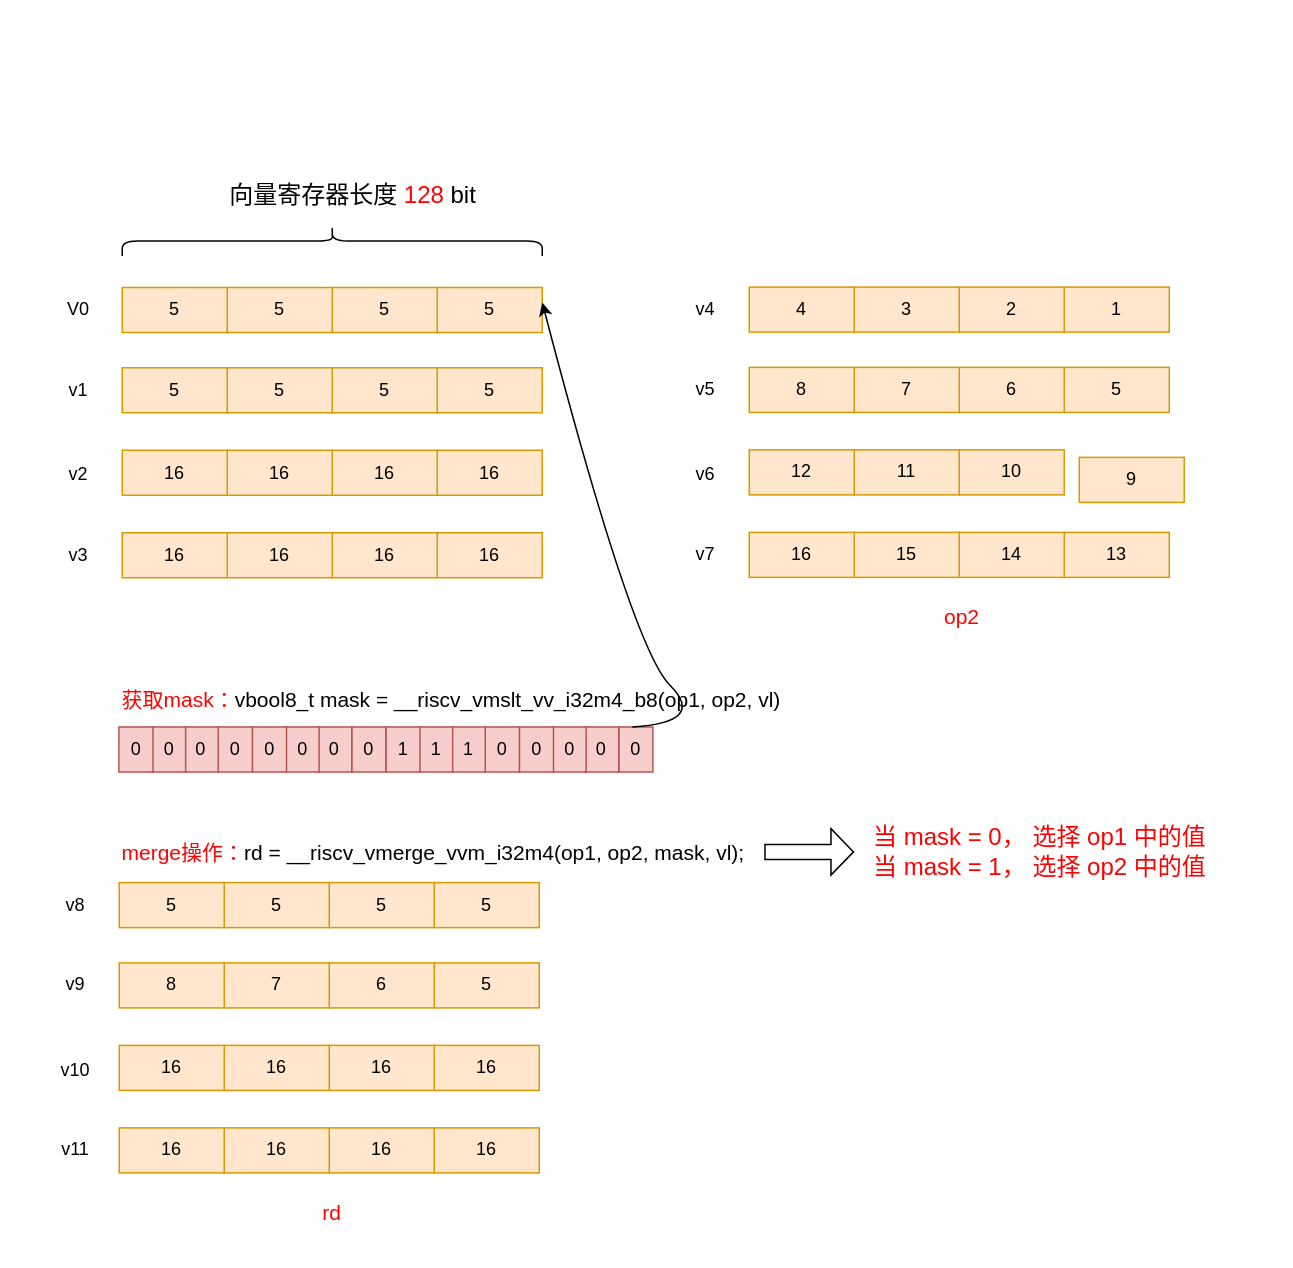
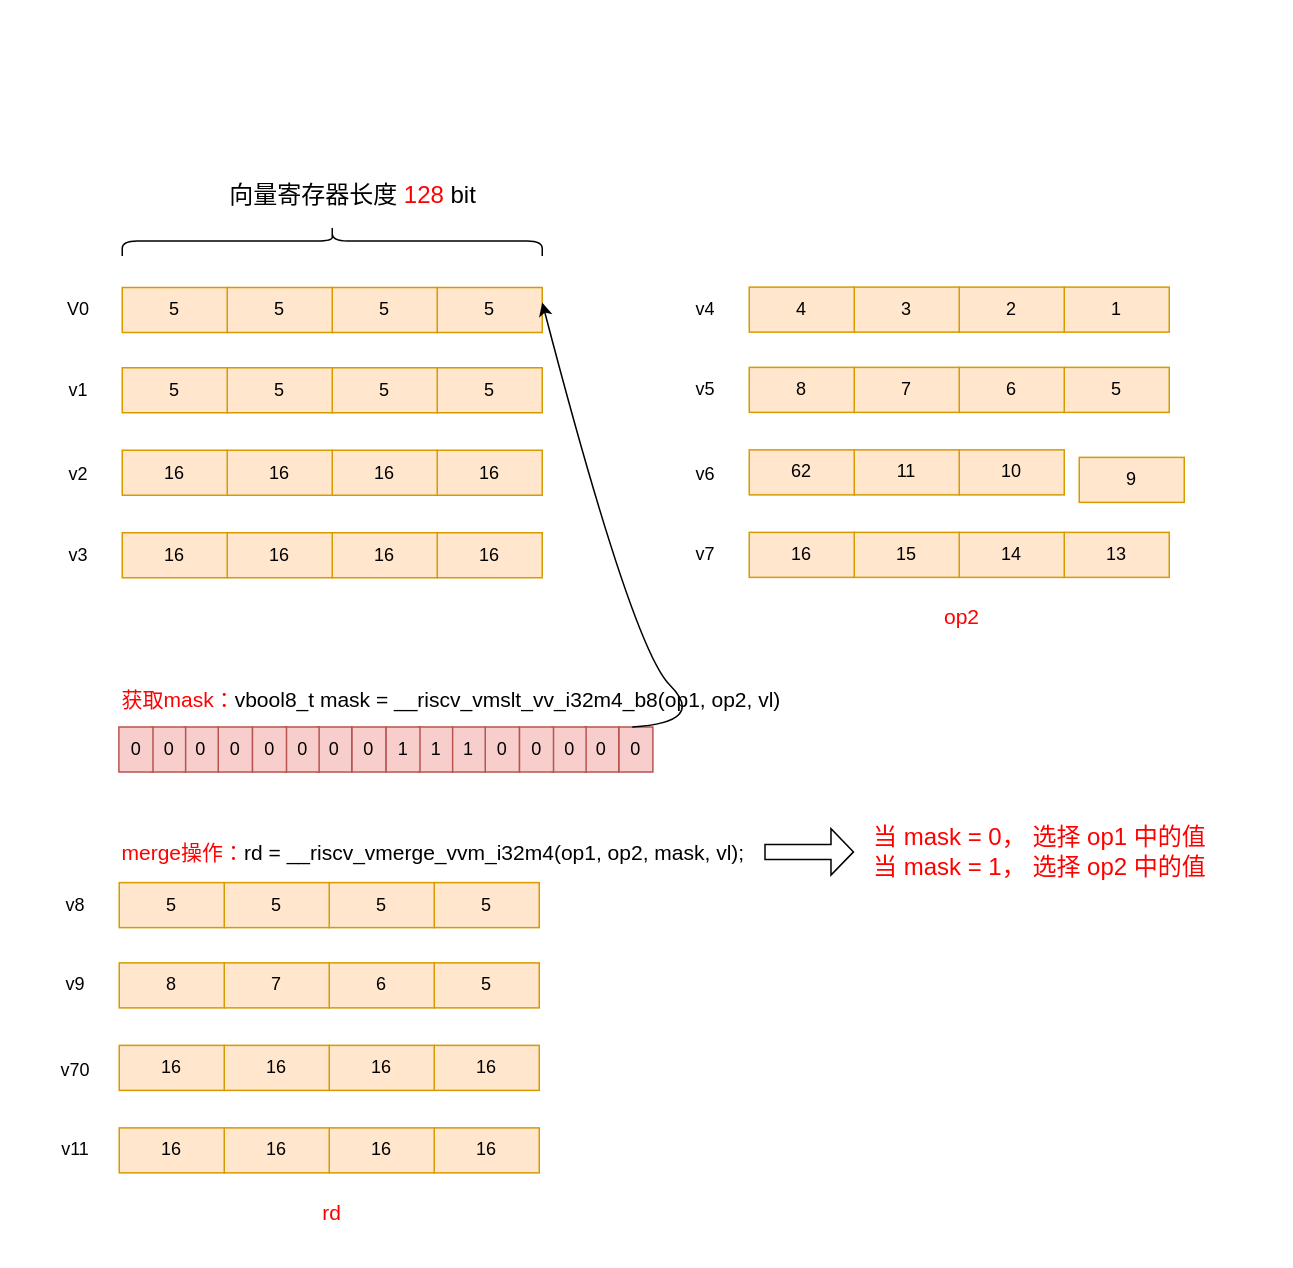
node "12": label "12" -> "62"
node "v10": label "v10" -> "v70"
